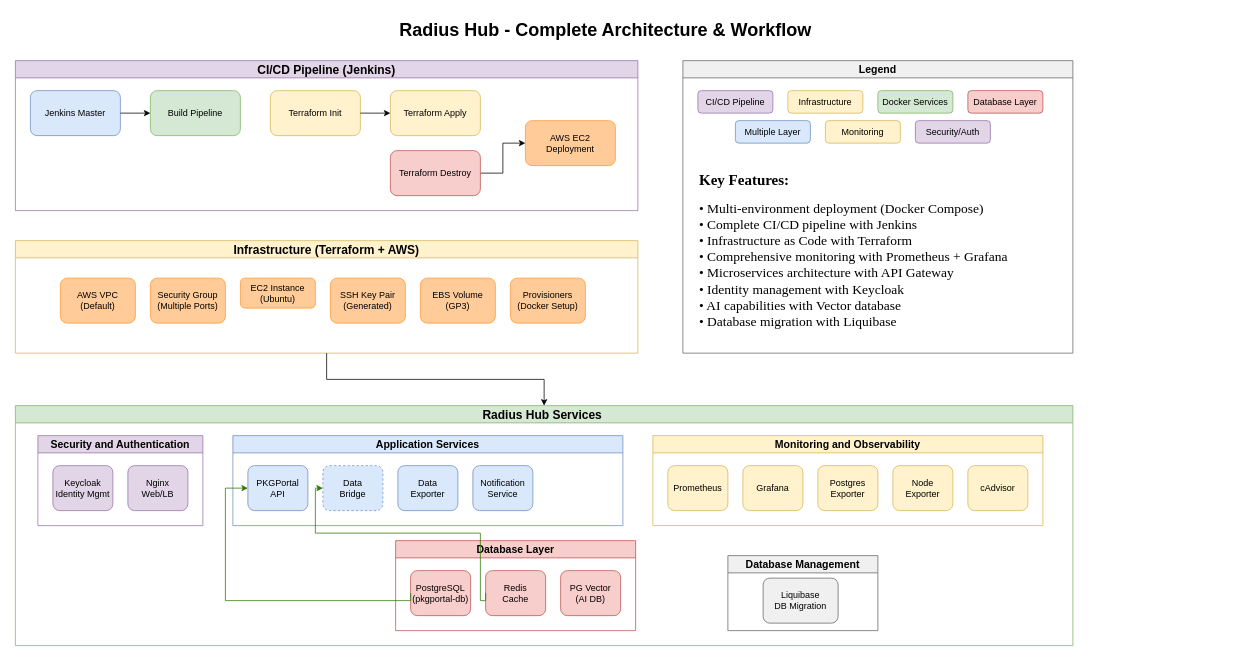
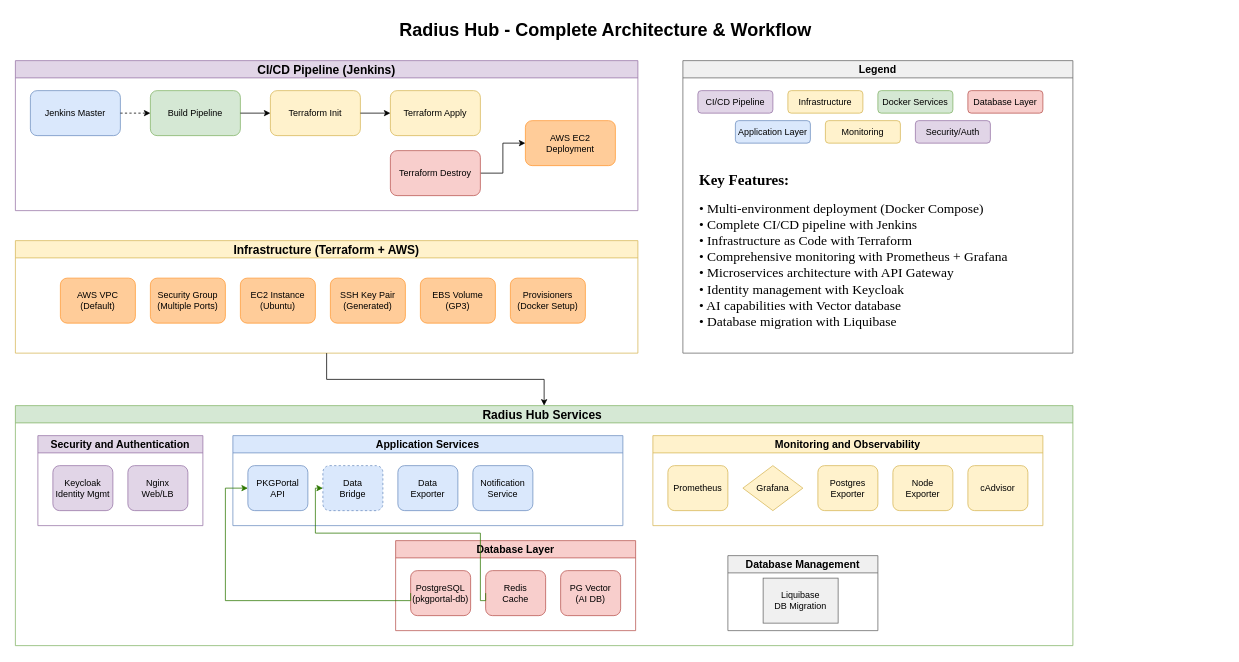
edge "Jenkins Master" -> "Build Pipeline": style solid -> dashed
edge "Build Pipeline" -> "Terraform Init": added
node "Multiple Layer": label "Multiple Layer" -> "Application Layer"
node "EC2 Instance (Ubuntu)": size 75x30 -> 75x45
node "Grafana": shape rounded rectangle -> diamond
node "Liquibase DB Migration": shape rounded rectangle -> rectangle
